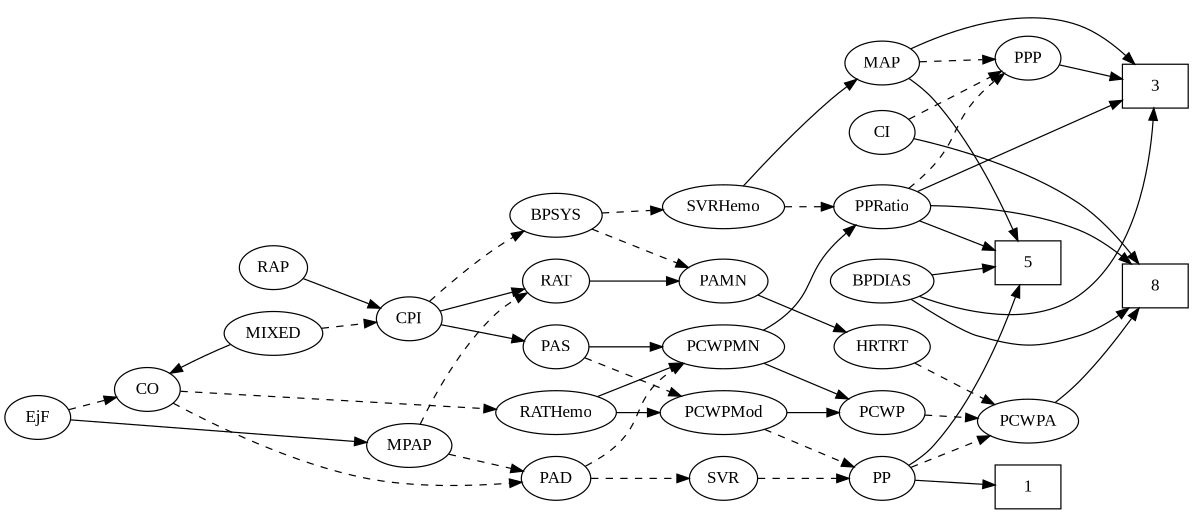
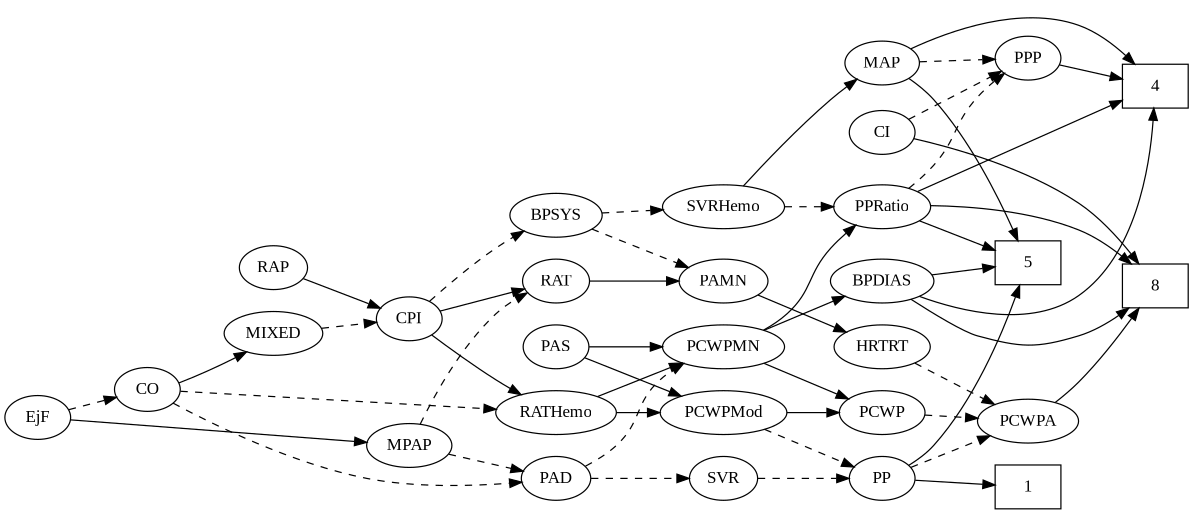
node "3": label "3" -> "4"
edge "PCWPMN" -> "BPDIAS": added
edge "CPI" -> "PAS": now "CPI" -> "RATHemo"
edge "MIXED" -> "CO": reversed
edge "PAS" -> "PCWPMod": style dashed -> solid
